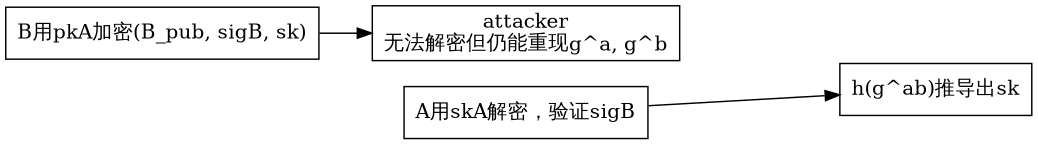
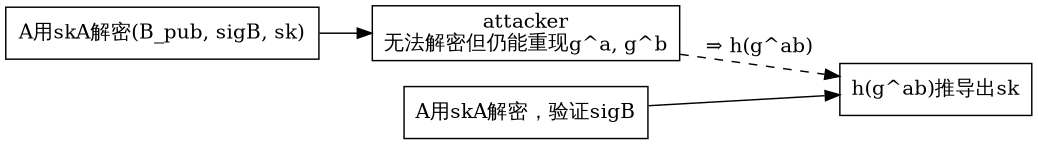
node "B用pkA加密(B_pub, sigB, sk)": label "B用pkA加密(B_pub, sigB, sk)" -> "A用skA解密(B_pub, sigB, sk)"
edge "attacker 无法解密但仍能重现g^a, g^b" -> "h(g^ab)推导出sk": added, label "⇒ h(g^ab)"
